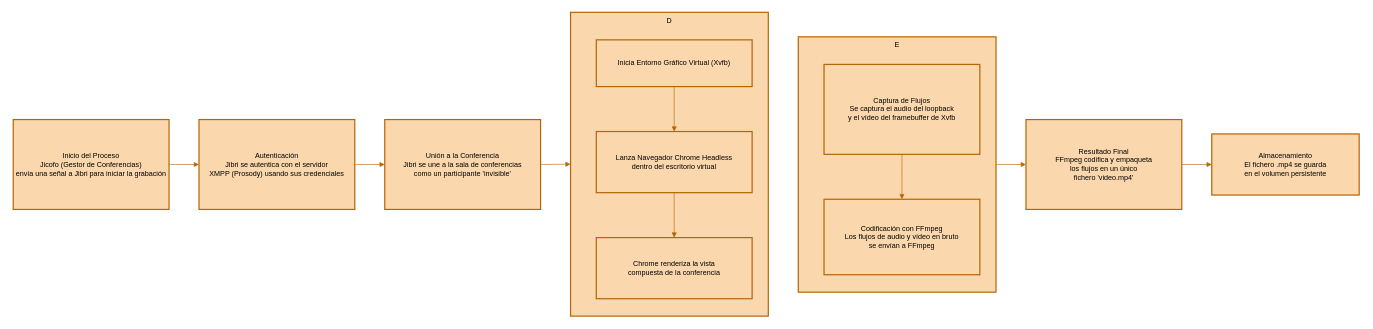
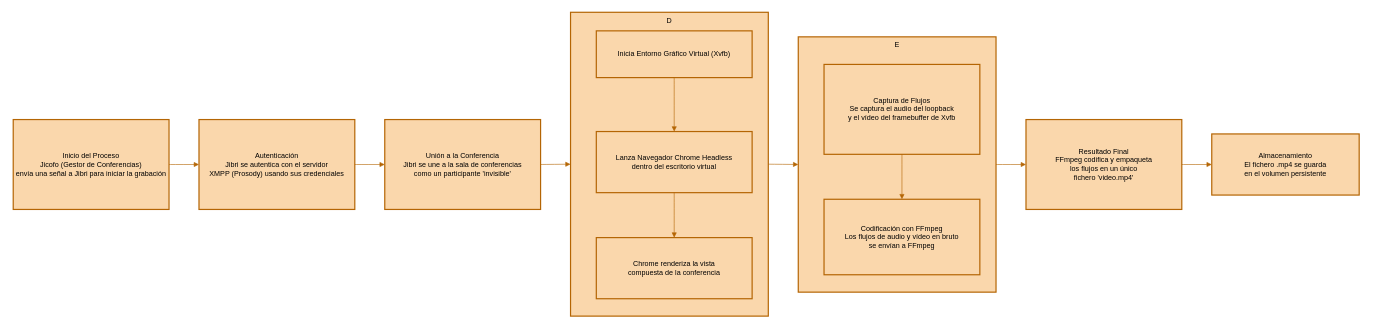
node "Inicia Entorno Gráfico Virtual (Xvfb)": moved (674, 63) -> (674, 54)
edge "D" -> "E": added
